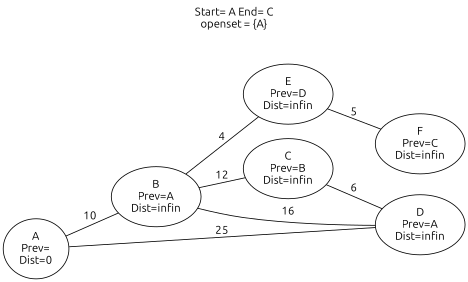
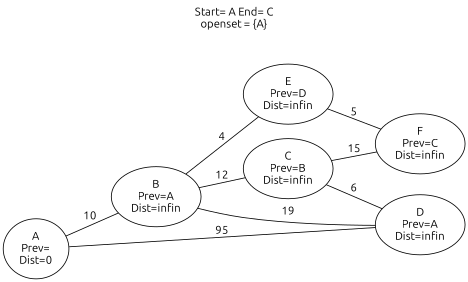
edge "F Prev=C Dist=infin" -- "C Prev=B Dist=infin": added, label "15"
edge "B Prev=A Dist=infin" -- "D Prev=A Dist=infin": label "16" -> "19"
edge "D Prev=A Dist=infin" -- "A Prev= Dist=0": label "25" -> "95"
